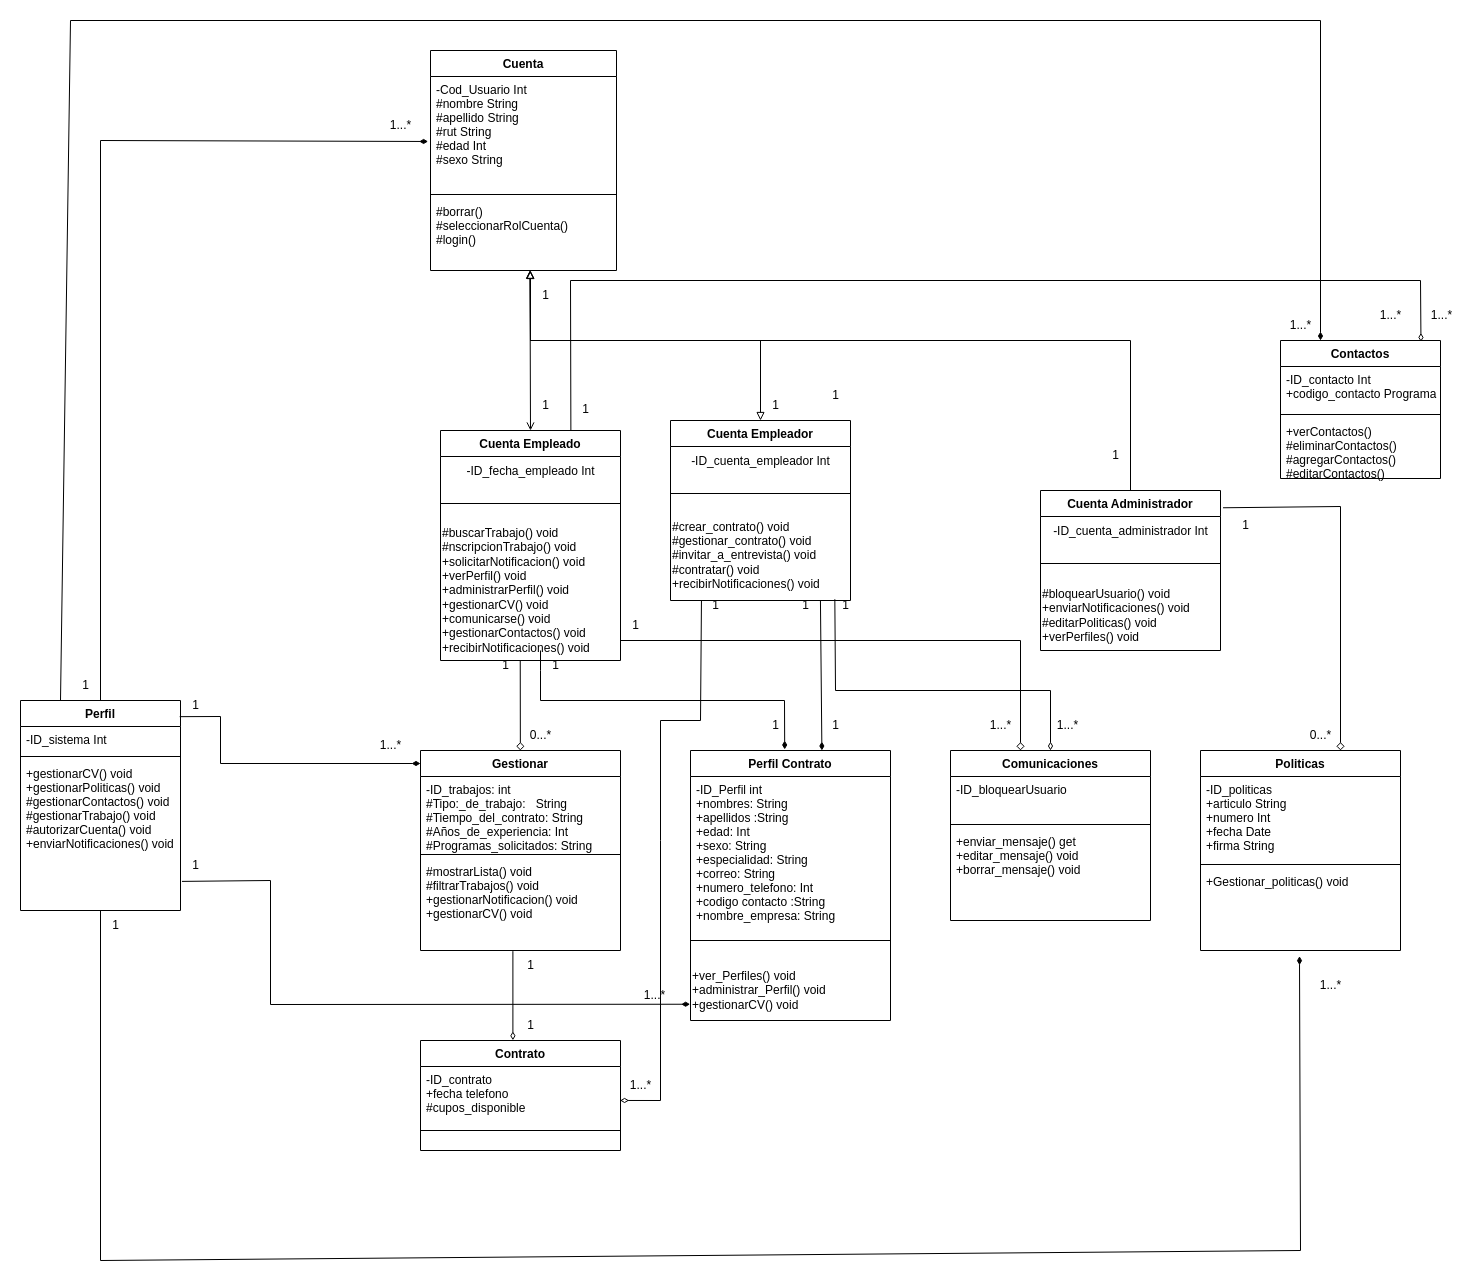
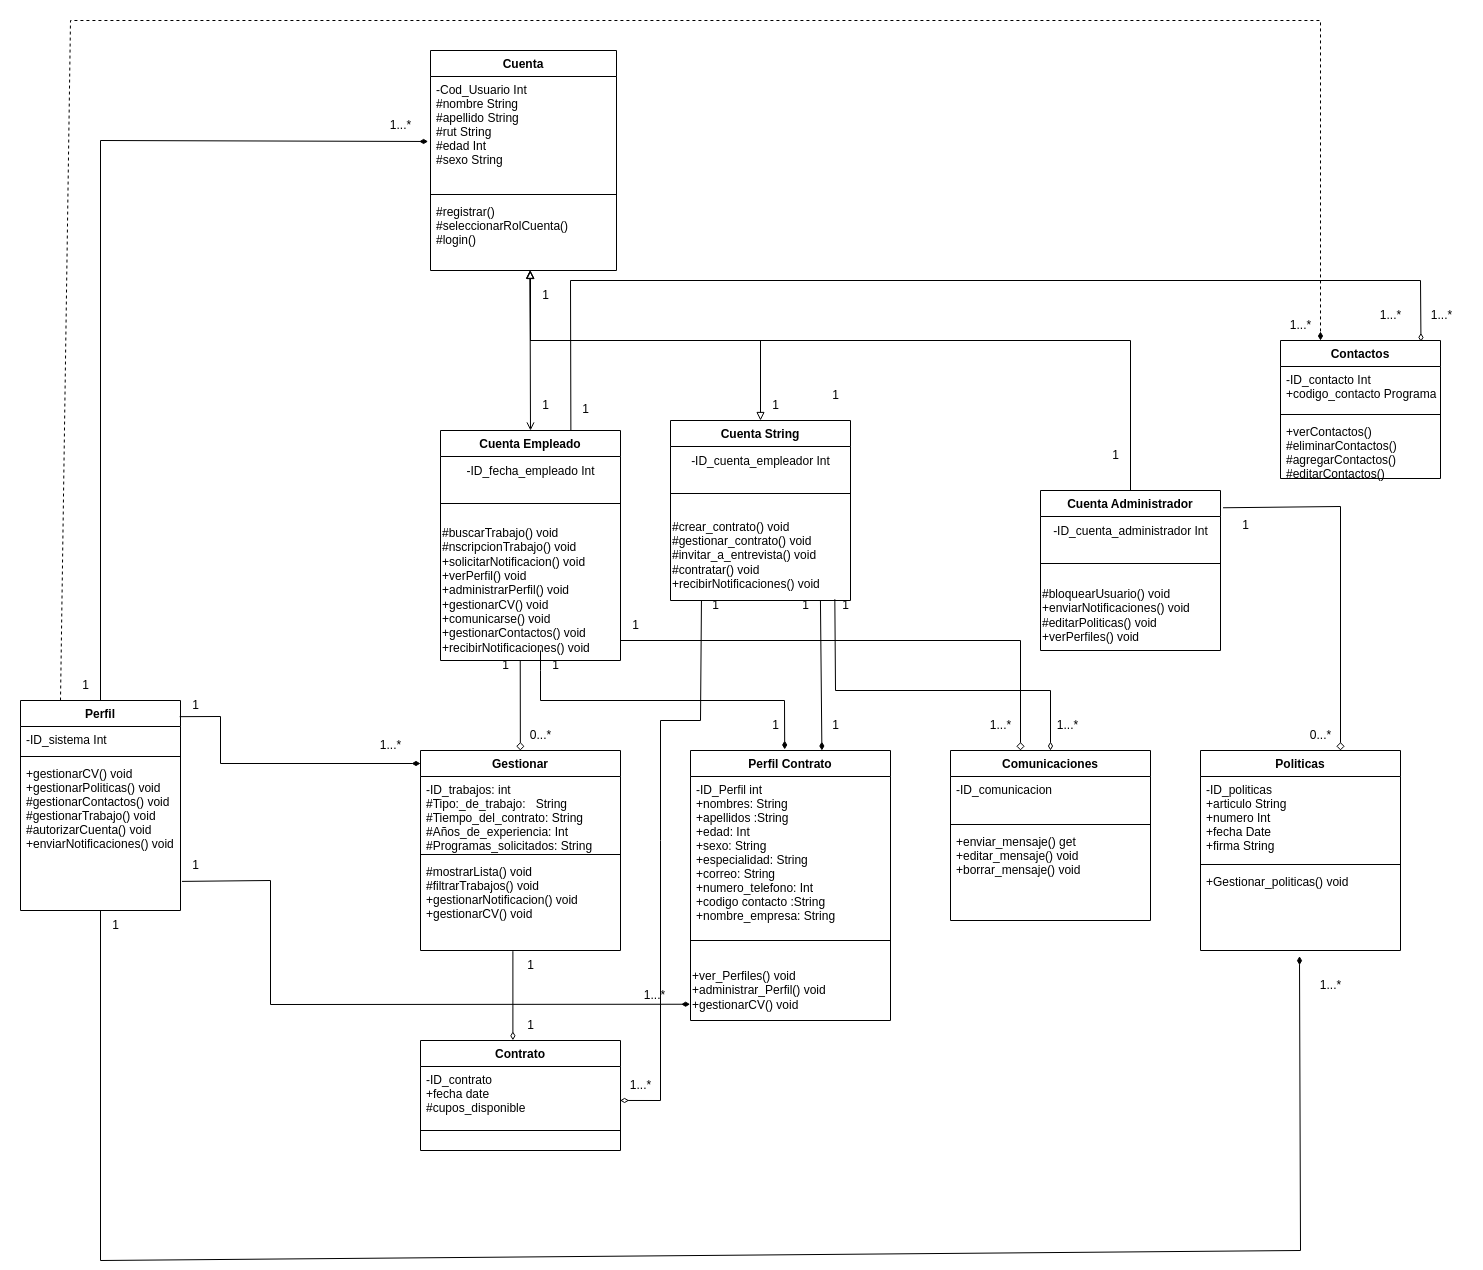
edge "Perfil" -> "Contactos": style solid -> dashed
node "#borrar() #seleccionarRolCuenta() #login()": label "#borrar() #seleccionarRolCuenta() #login()" -> "#registrar() #seleccionarRolCuenta() #login()"
node "Cuenta Empleador": label "Cuenta Empleador" -> "Cuenta String"
node "-ID_bloquearUsuario": label "-ID_bloquearUsuario" -> "-ID_comunicacion"
node "-ID_contrato +fecha telefono #cupos_disponible": label "-ID_contrato +fecha telefono #cupos_disponible" -> "-ID_contrato +fecha date #cupos_disponible"
